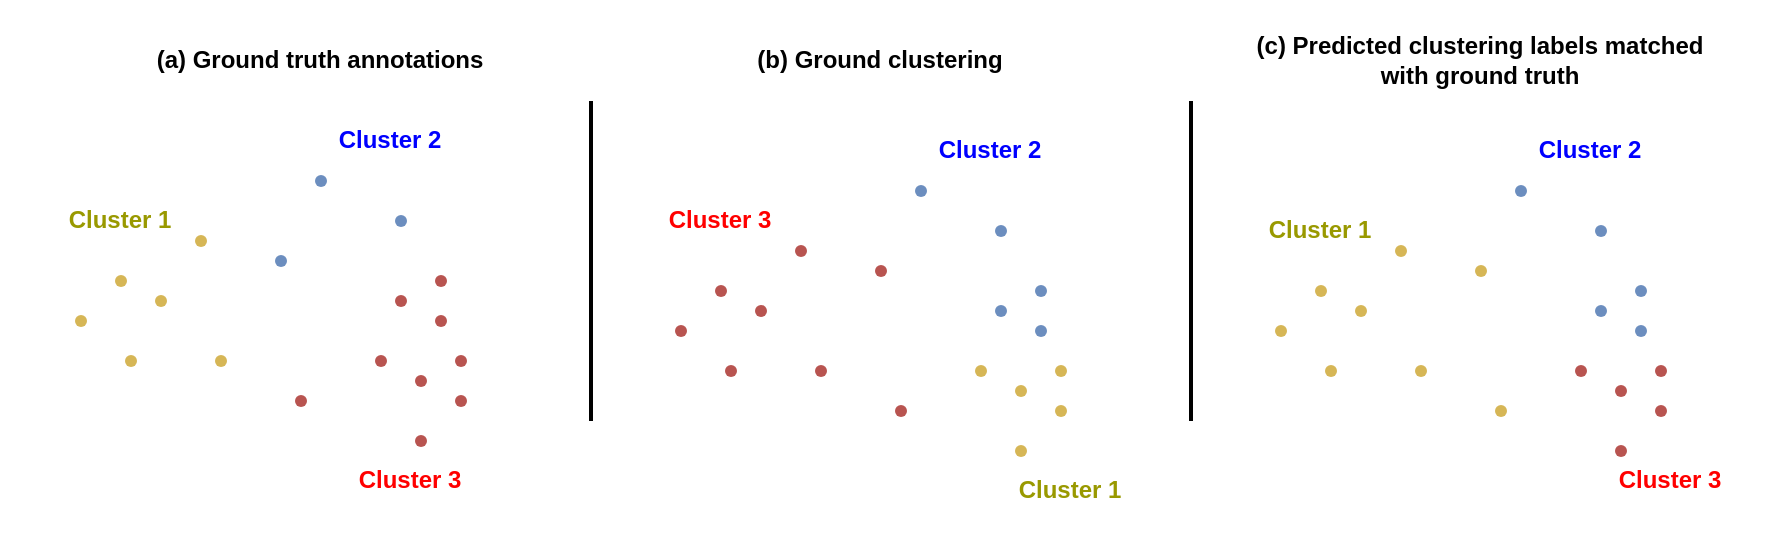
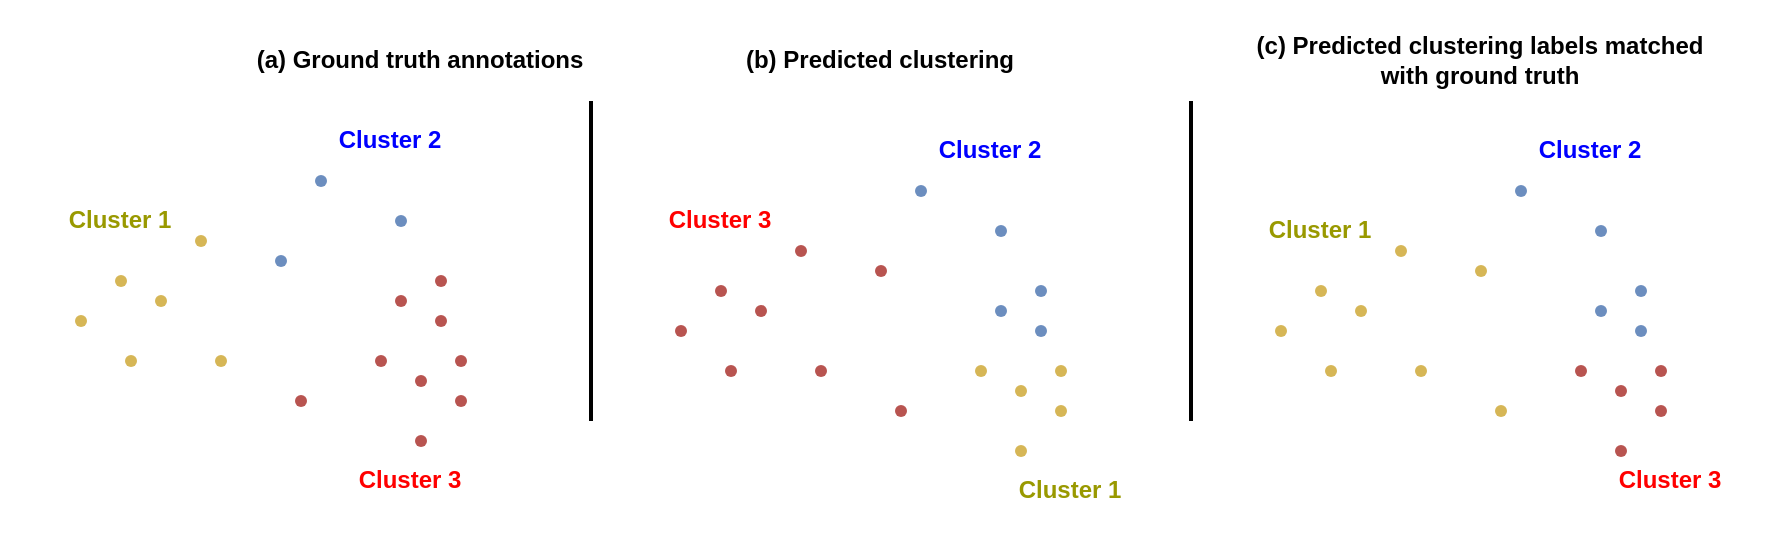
node "(a) Ground truth annotations": moved (321, 61) -> (421, 61)
node "(b) Ground clustering": label "(b) Ground clustering" -> "(b) Predicted clustering"
